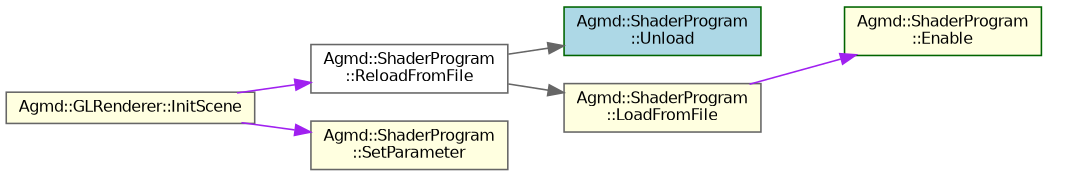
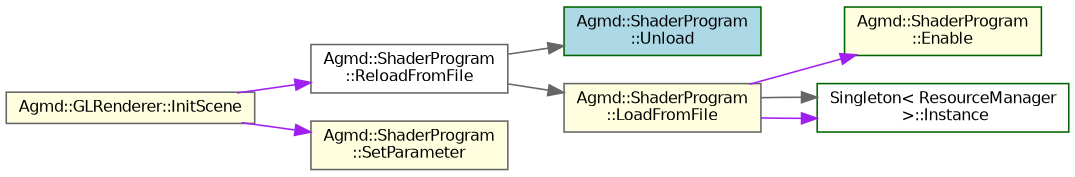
node "Singleton< ResourceManager >::Instance": added
